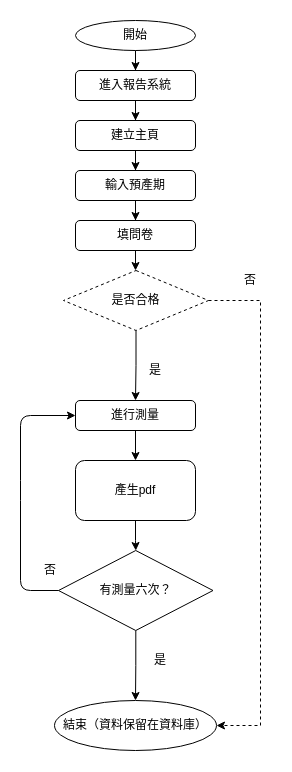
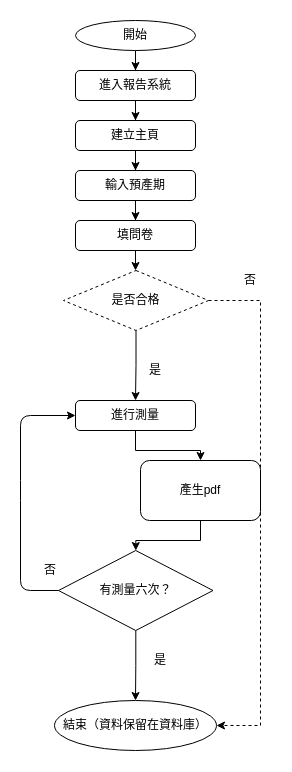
node "產生pdf": moved (136, 491) -> (201, 491)
